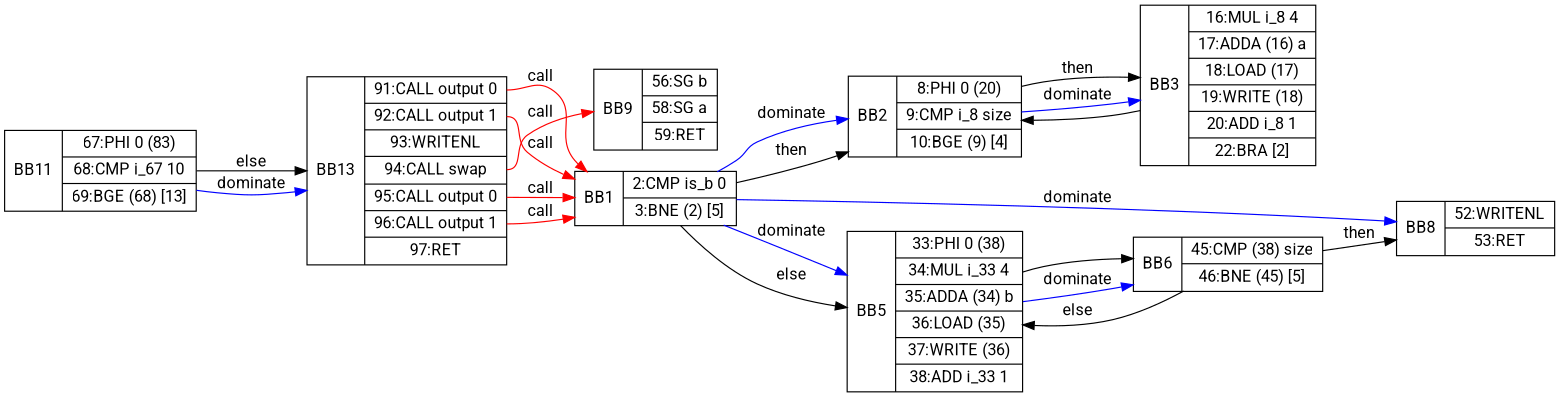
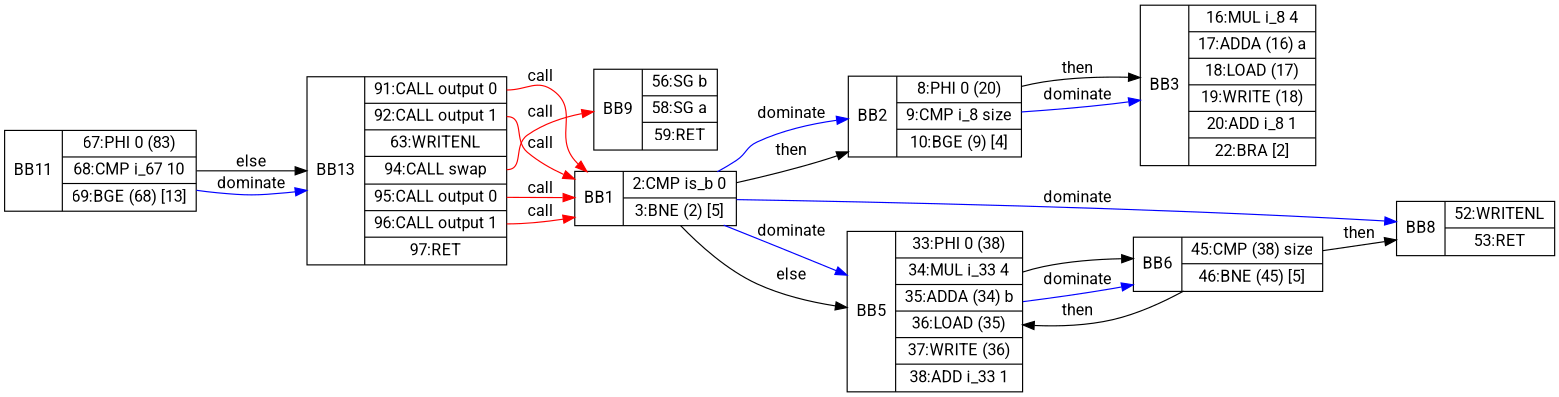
edge "BB3" -> "BB2": removed
node "BB13": text "93:WRITENL" -> "63:WRITENL"
edge "BB6" -> "BB5": label "else" -> "then"
